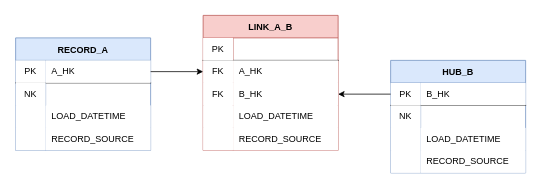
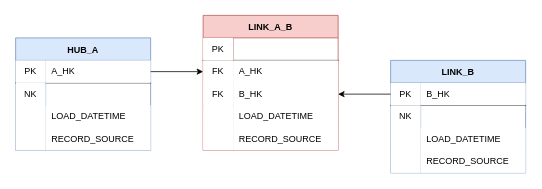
node "RECORD_A": label "RECORD_A" -> "HUB_A"
node "HUB_B": label "HUB_B" -> "LINK_B"
